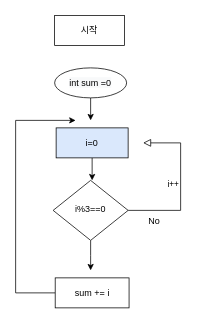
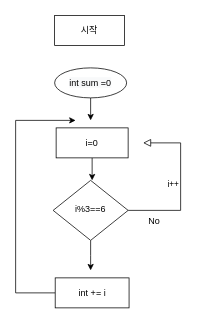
node "i=0": fillcolor #dae8fc -> #ffffff
node "i%3==0": label "i%3==0" -> "i%3==6"
node "sum += i": label "sum += i" -> "int += i"
